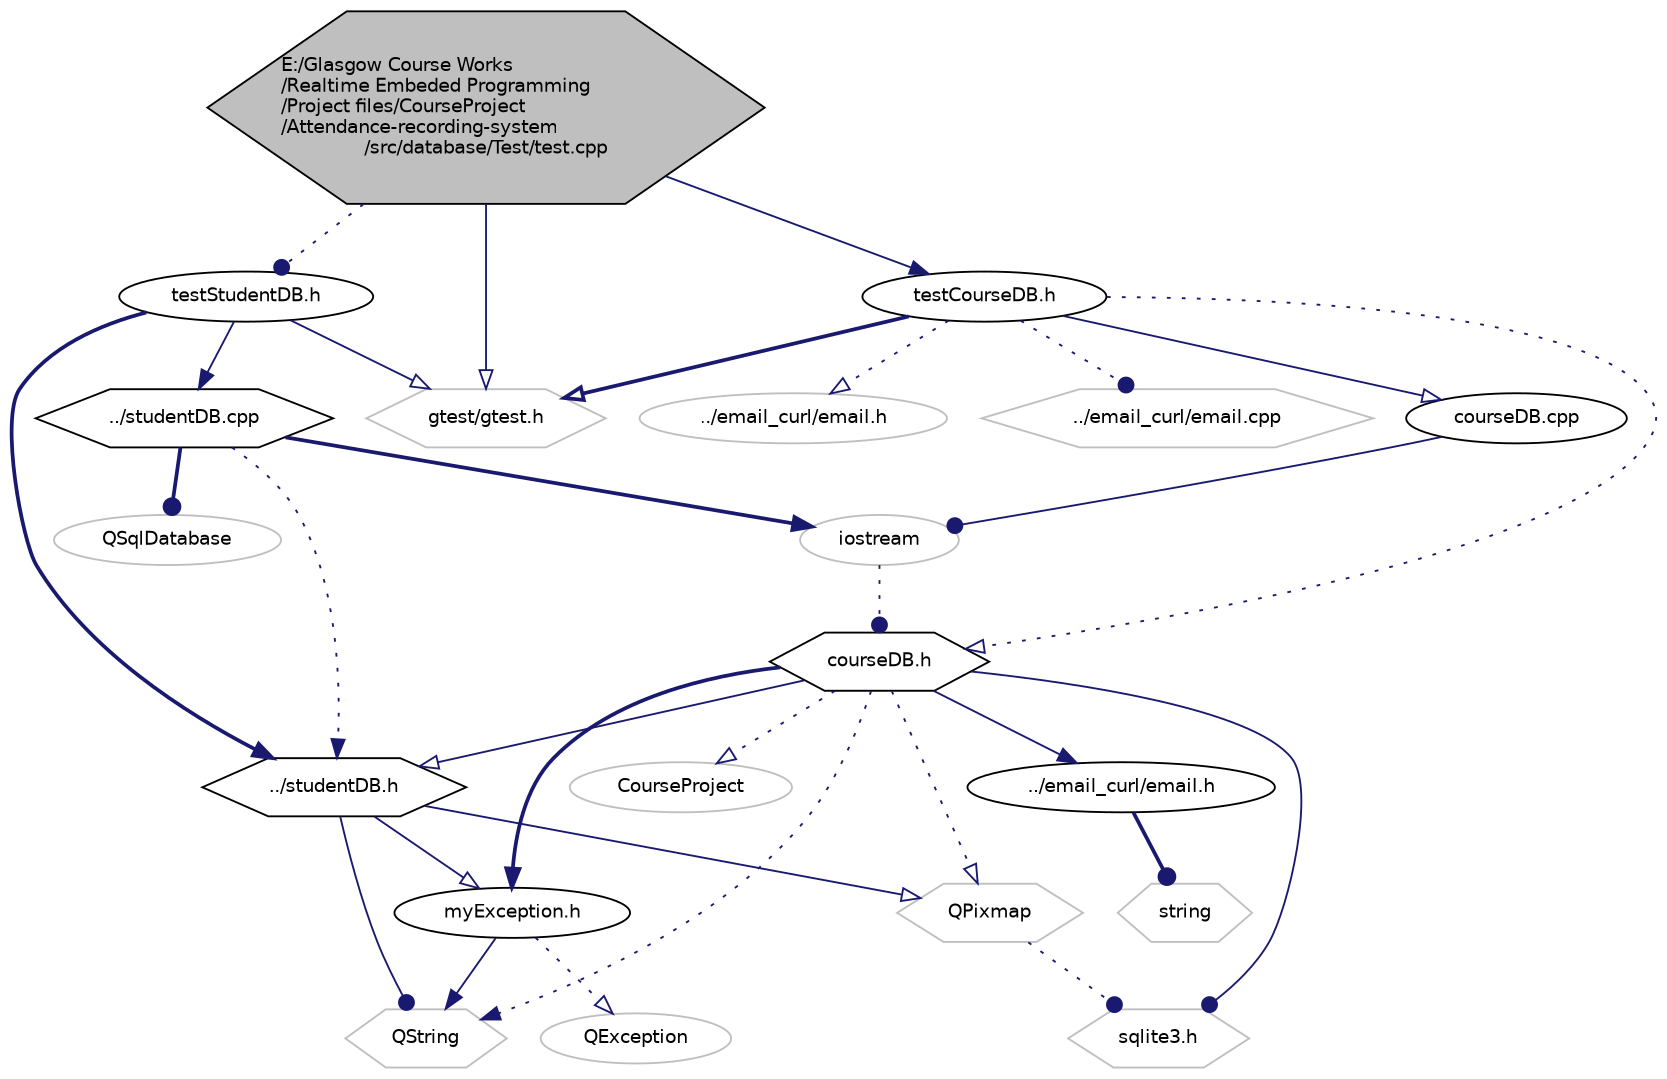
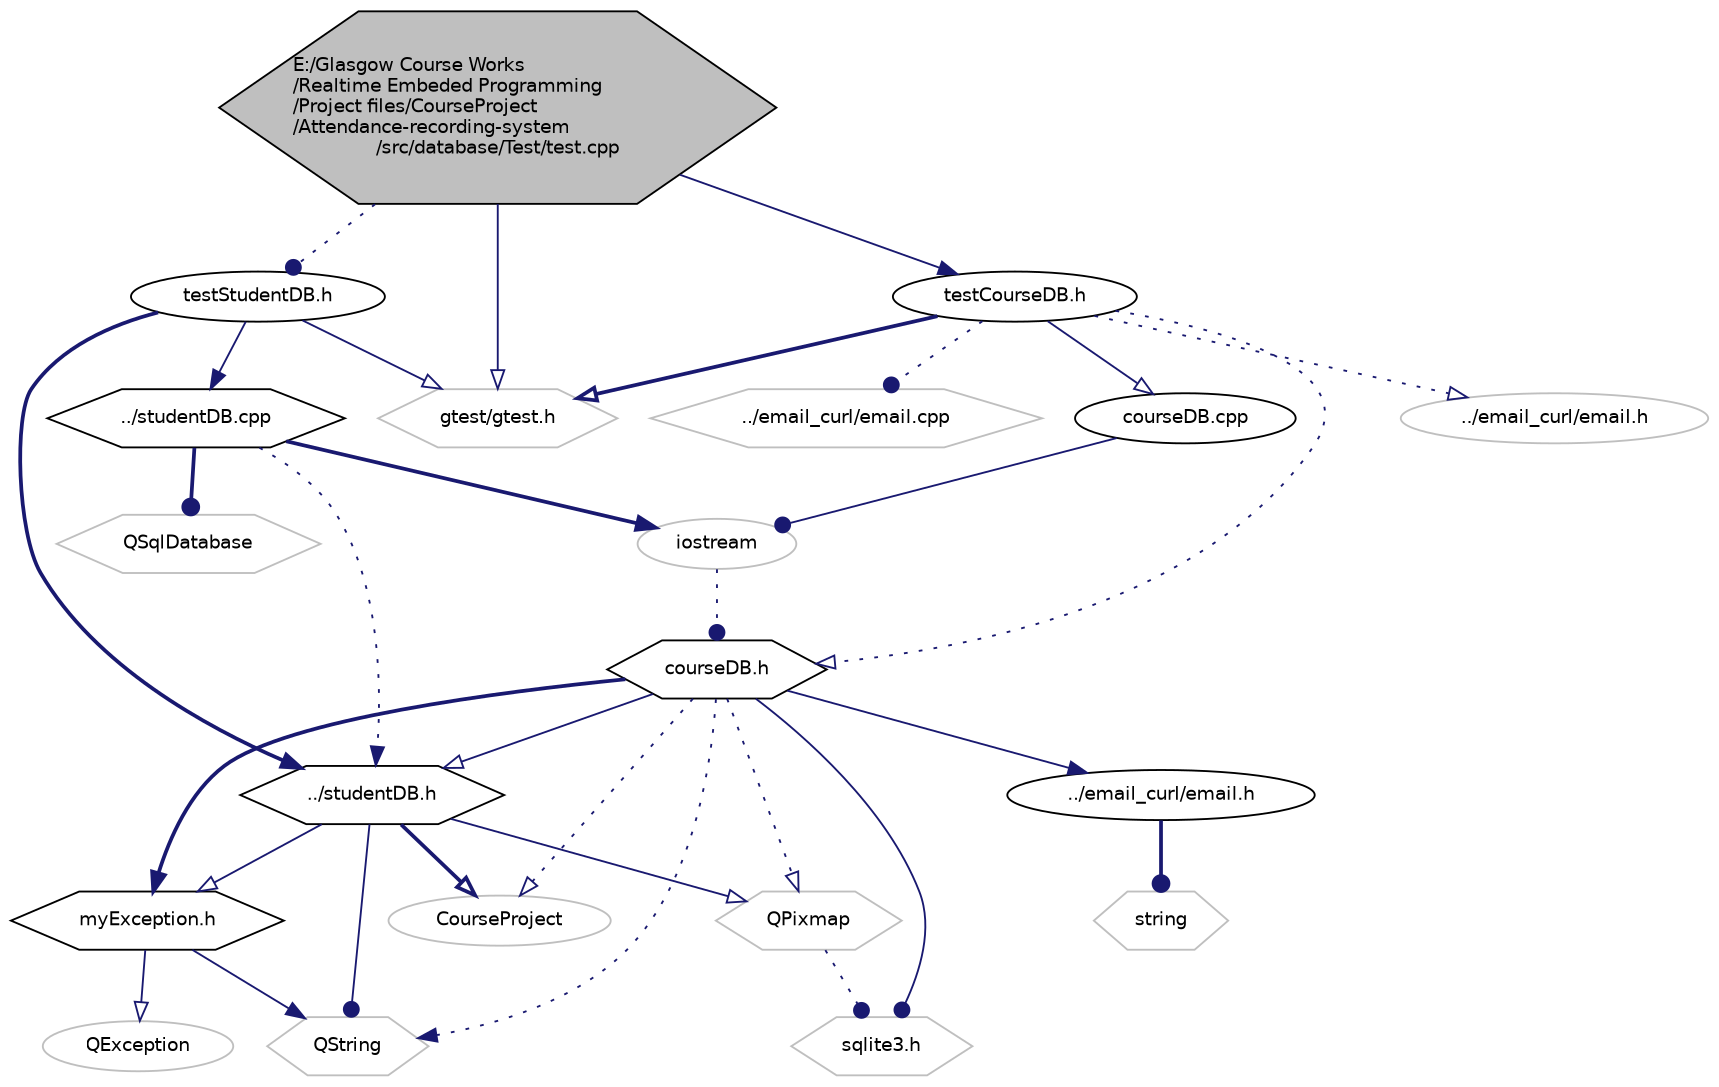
node "QSqlDatabase": shape ellipse -> hexagon
edge "../studentDB.h" -> "CourseProject": added
node "myException.h": shape ellipse -> hexagon
edge "myException.h" -> "QException": style dotted -> solid
